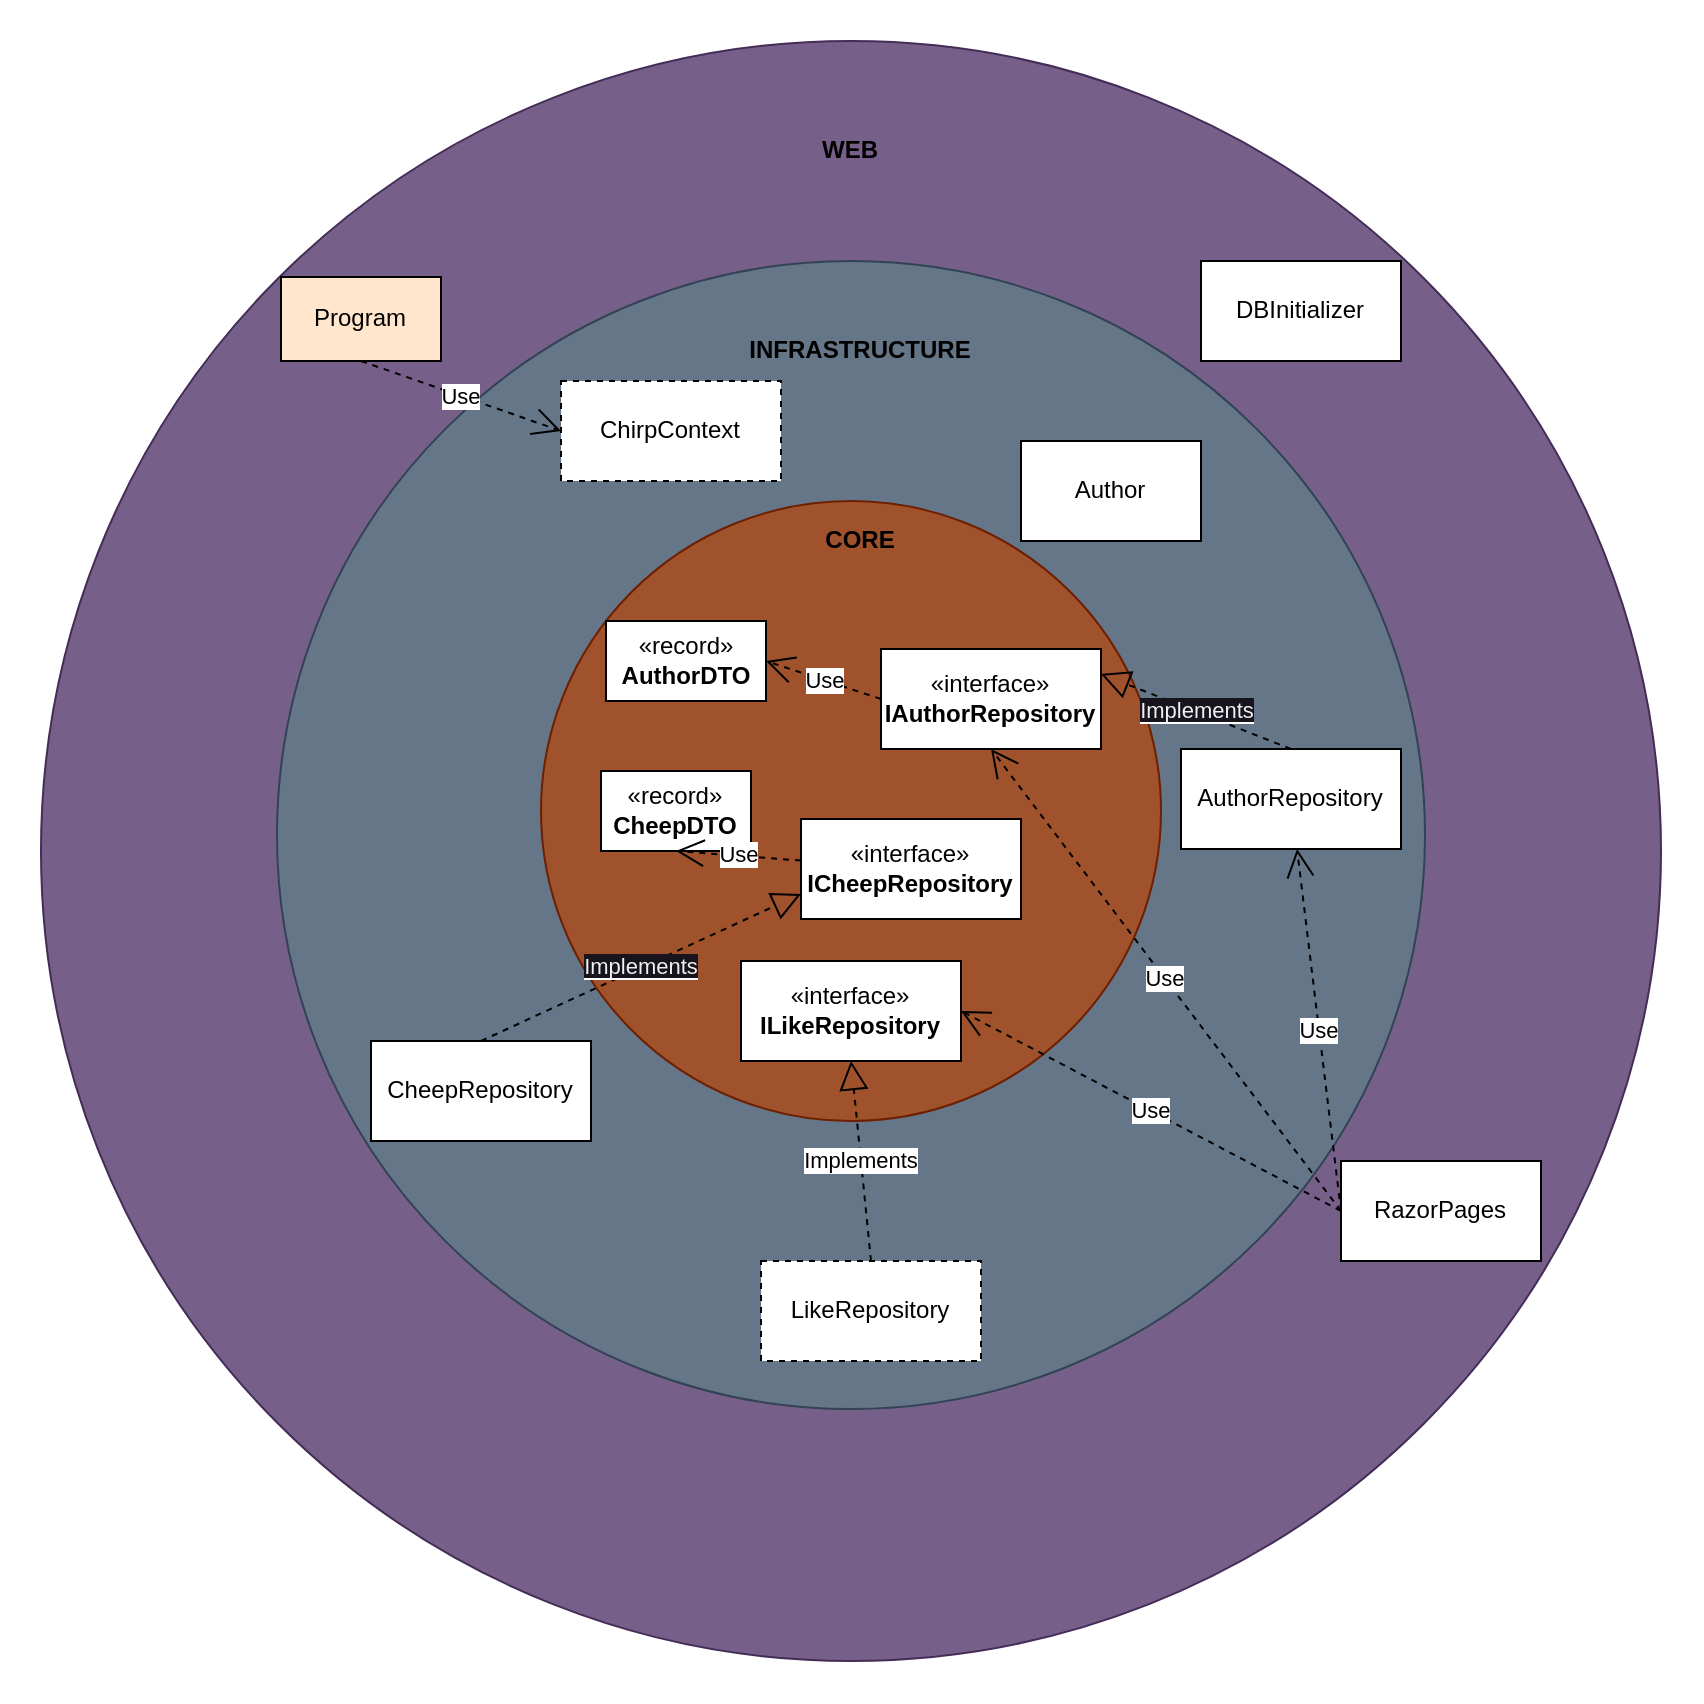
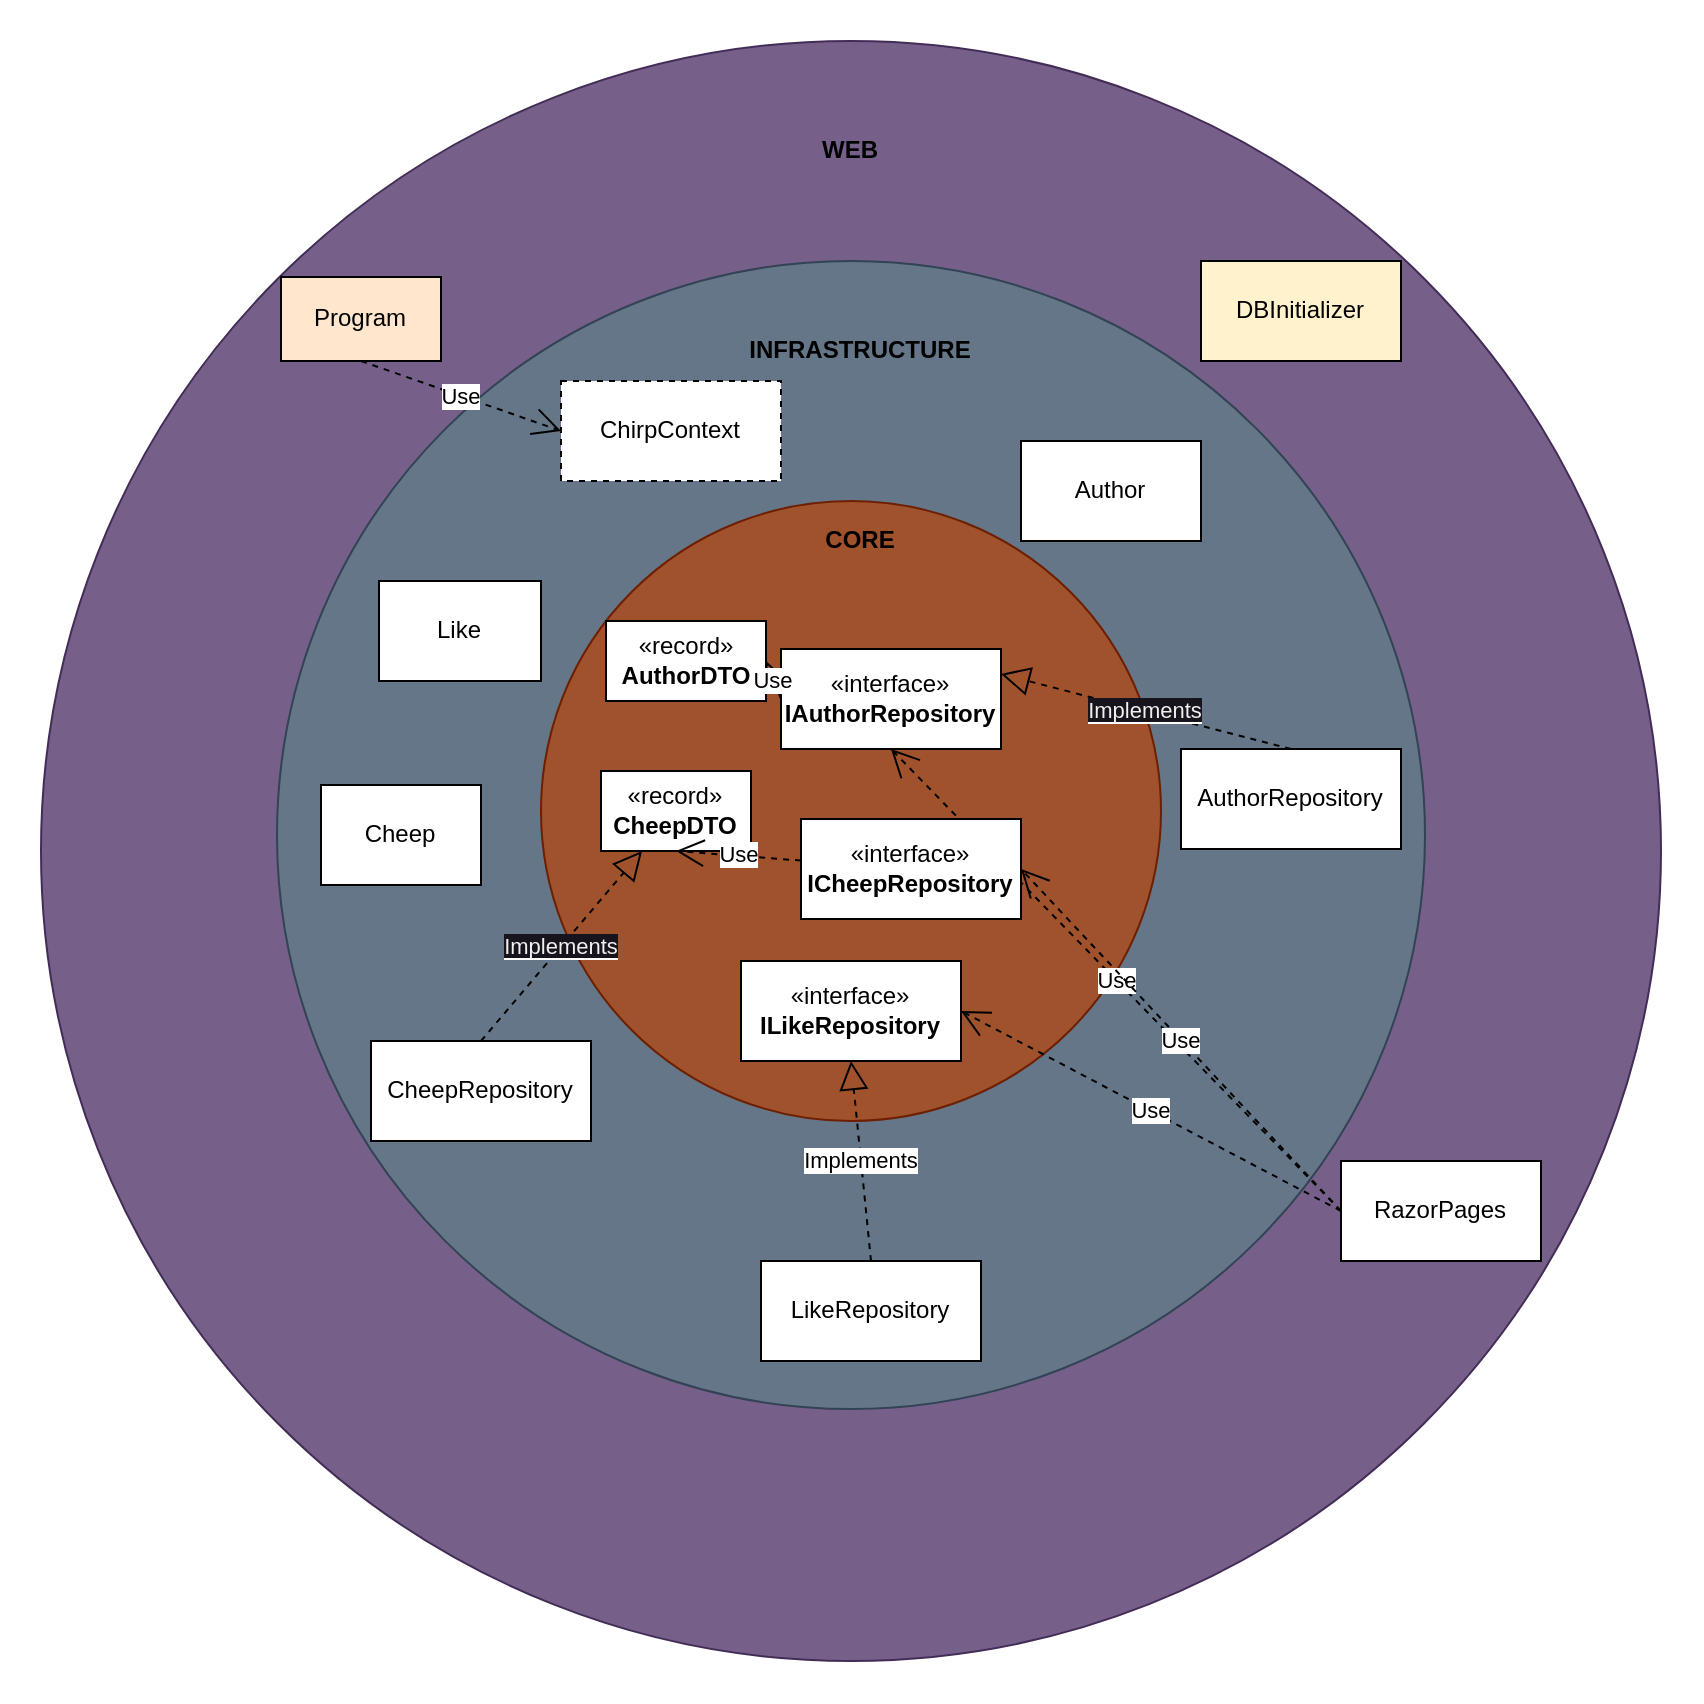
node "DBInitializer": fillcolor #ffffff -> #fff2cc
node "Like": added
node "«interface» IAuthorRepository": moved (991, 699) -> (891, 699)
node "Cheep": added
edge "CheepRepository" -> "«interface» ICheepRepository": now "CheepRepository" -> "«record» CheepDTO"
edge "RazorPages" -> "AuthorRepository": now "RazorPages" -> "«interface» ICheepRepository"
node "LikeRepository": style dashed -> solid
